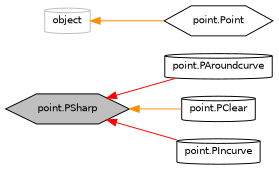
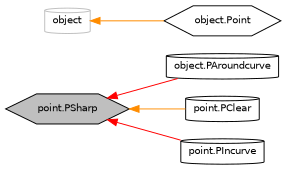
node "point.Point": label "point.Point" -> "object.Point"
node "point.PAroundcurve": label "point.PAroundcurve" -> "object.PAroundcurve"
